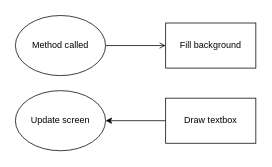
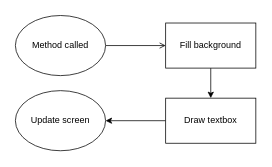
edge "Fill background" -> "Draw textbox": added
